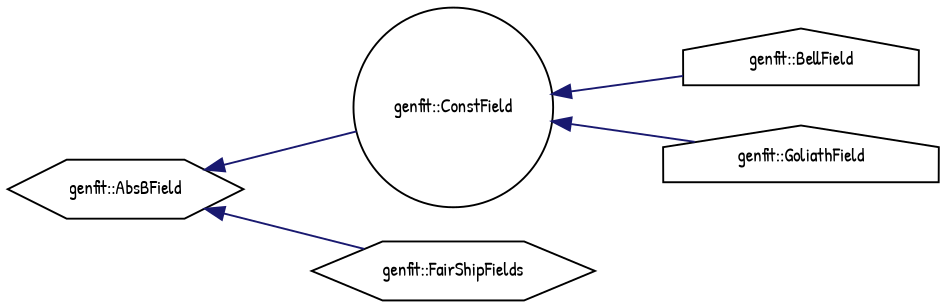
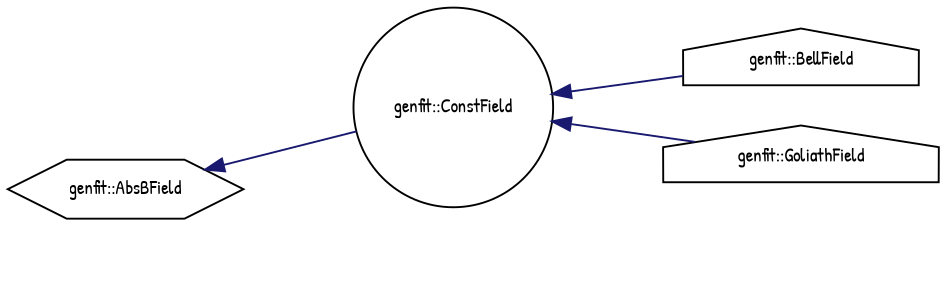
node "genfit::FairShipFields": removed
